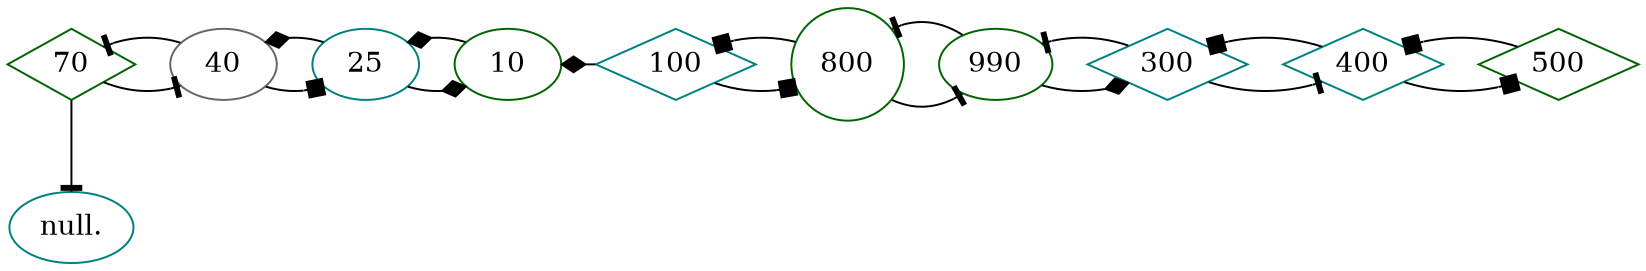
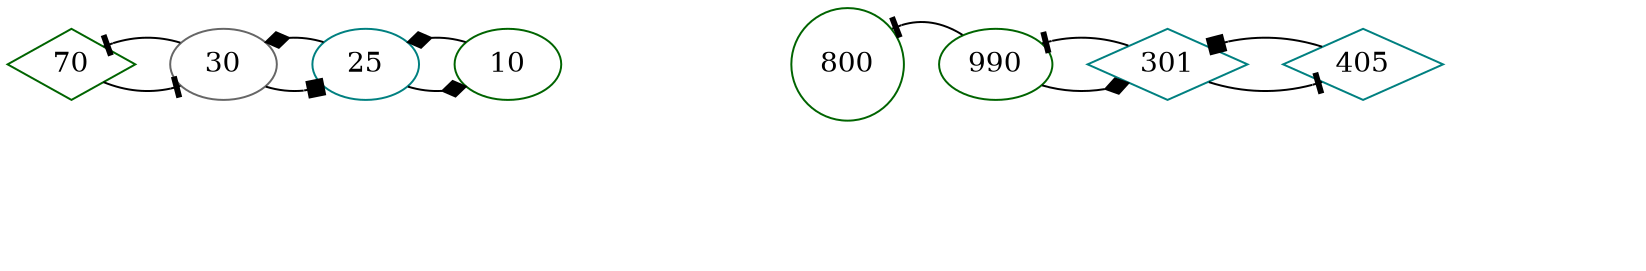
node "40": label "40" -> "30"
node "100": removed
node "300": label "300" -> "301"
node "400": label "400" -> "405"
node "500": removed
edge "800" -> "990": removed
node "null.": removed
